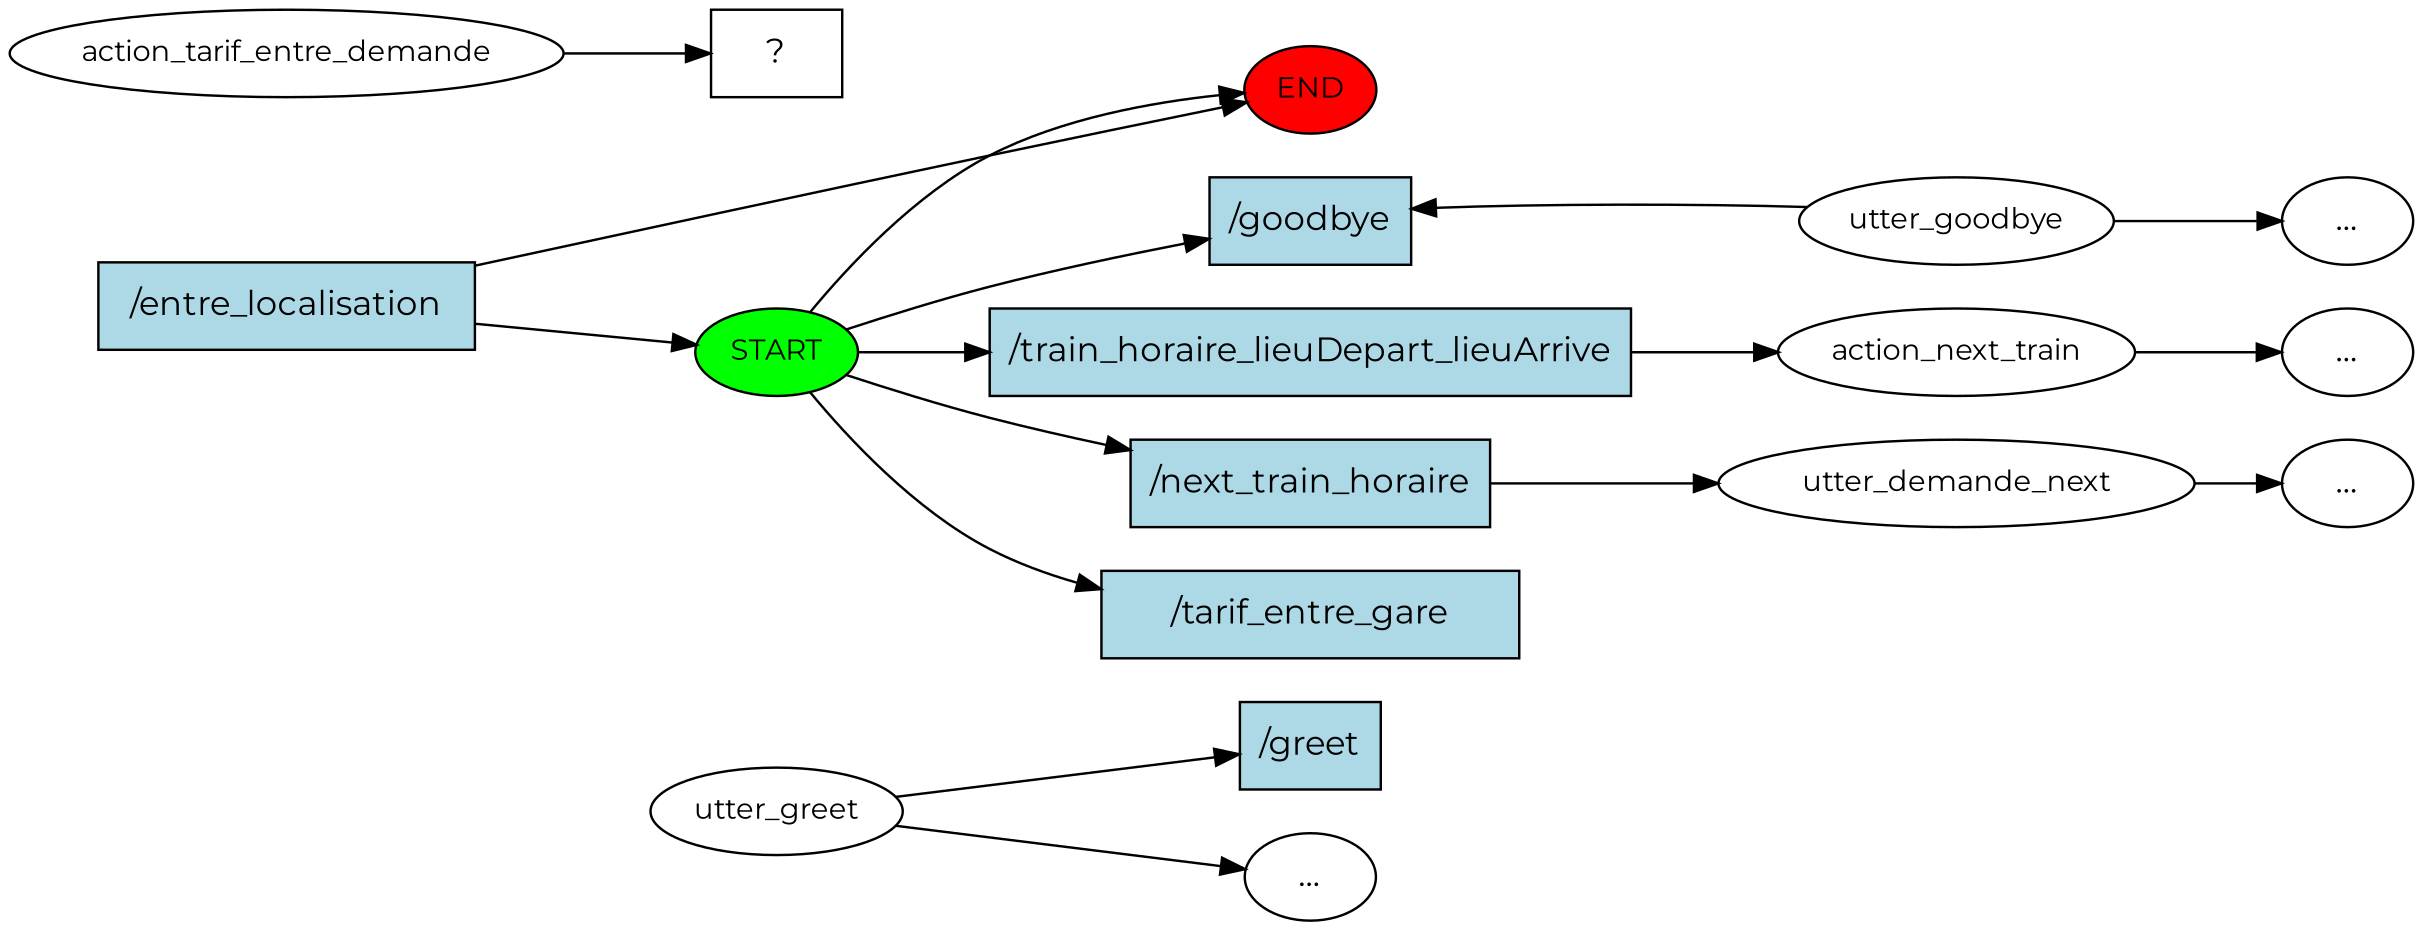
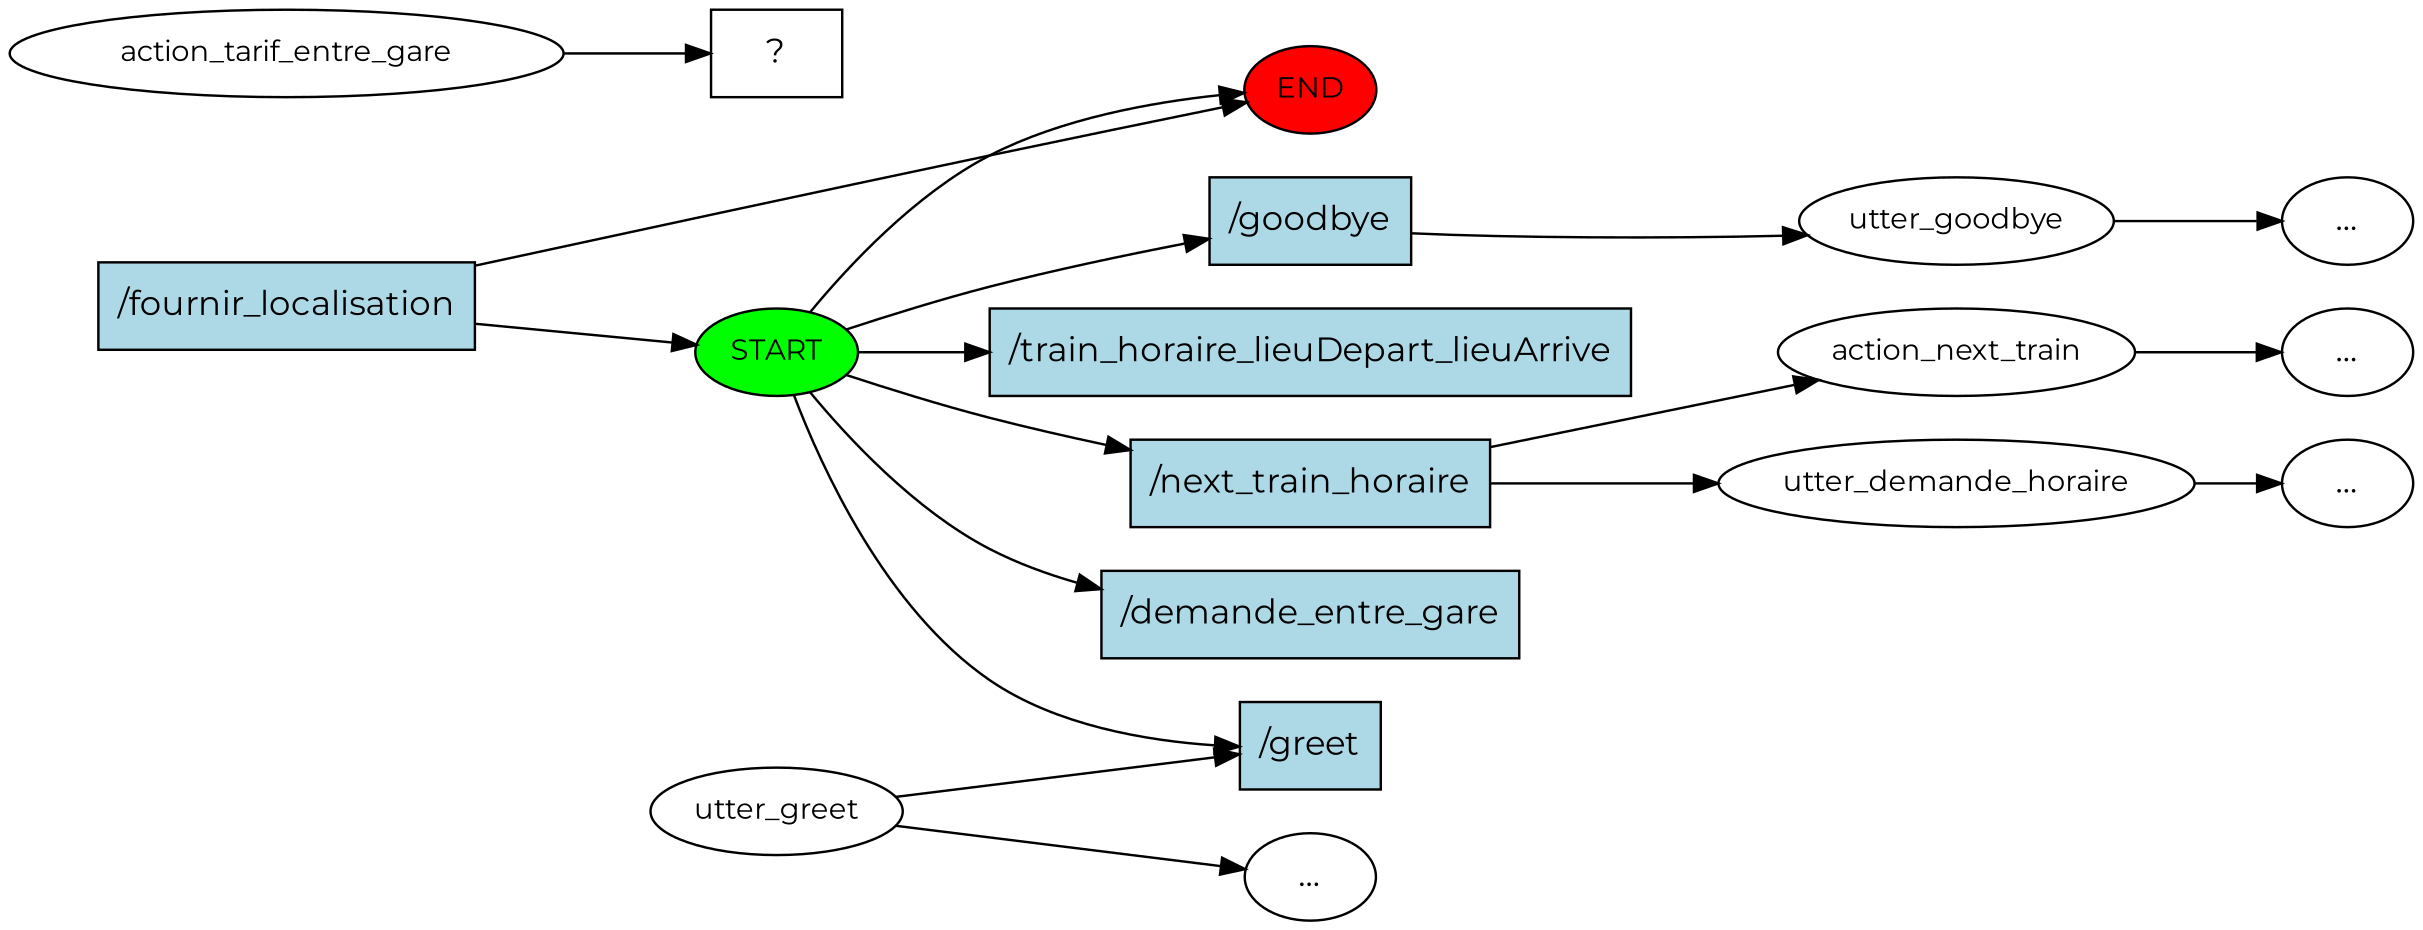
node "action_tarif_entre_demande": label "action_tarif_entre_demande" -> "action_tarif_entre_gare"
edge "utter_goodbye" -> "/goodbye": reversed
node "/entre_localisation": label "/entre_localisation" -> "/fournir_localisation"
edge "/train_horaire_lieuDepart_lieuArrive" -> "action_next_train": now "/next_train_horaire" -> "action_next_train"
node "utter_demande_next": label "utter_demande_next" -> "utter_demande_horaire"
node "/tarif_entre_gare": label "/tarif_entre_gare" -> "/demande_entre_gare"
edge "START" -> "/greet": added
